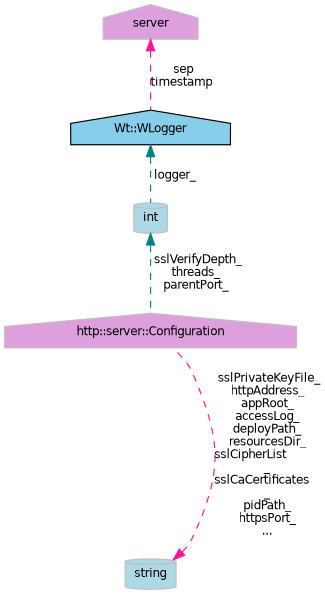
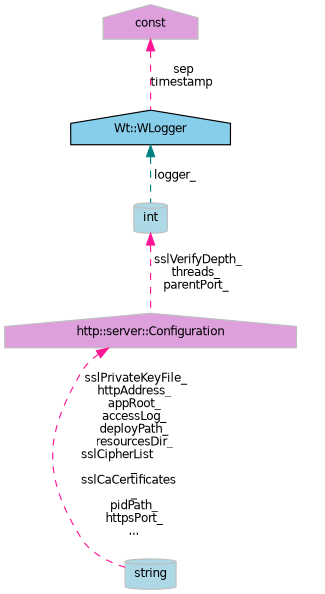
node "server": label "server" -> "const"
edge "http::server::Configuration" -> "int": color teal -> deeppink
edge "http::server::Configuration" -> "string": reversed
